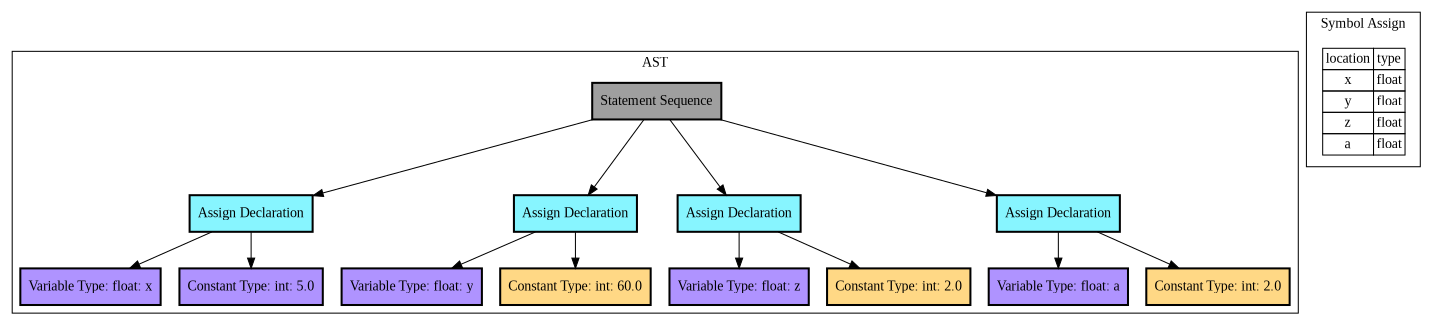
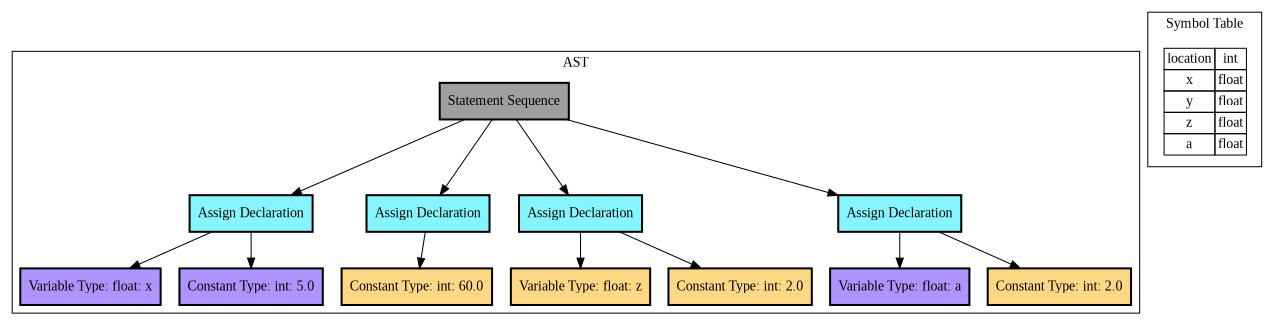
cluster "Symbol Assign": label "Symbol Assign" -> "Symbol Table"
node "location": text "type" -> "int"
node "Variable Type: float: y": removed
node "Variable Type: float: z": fillcolor #af93ff -> #ffd885
